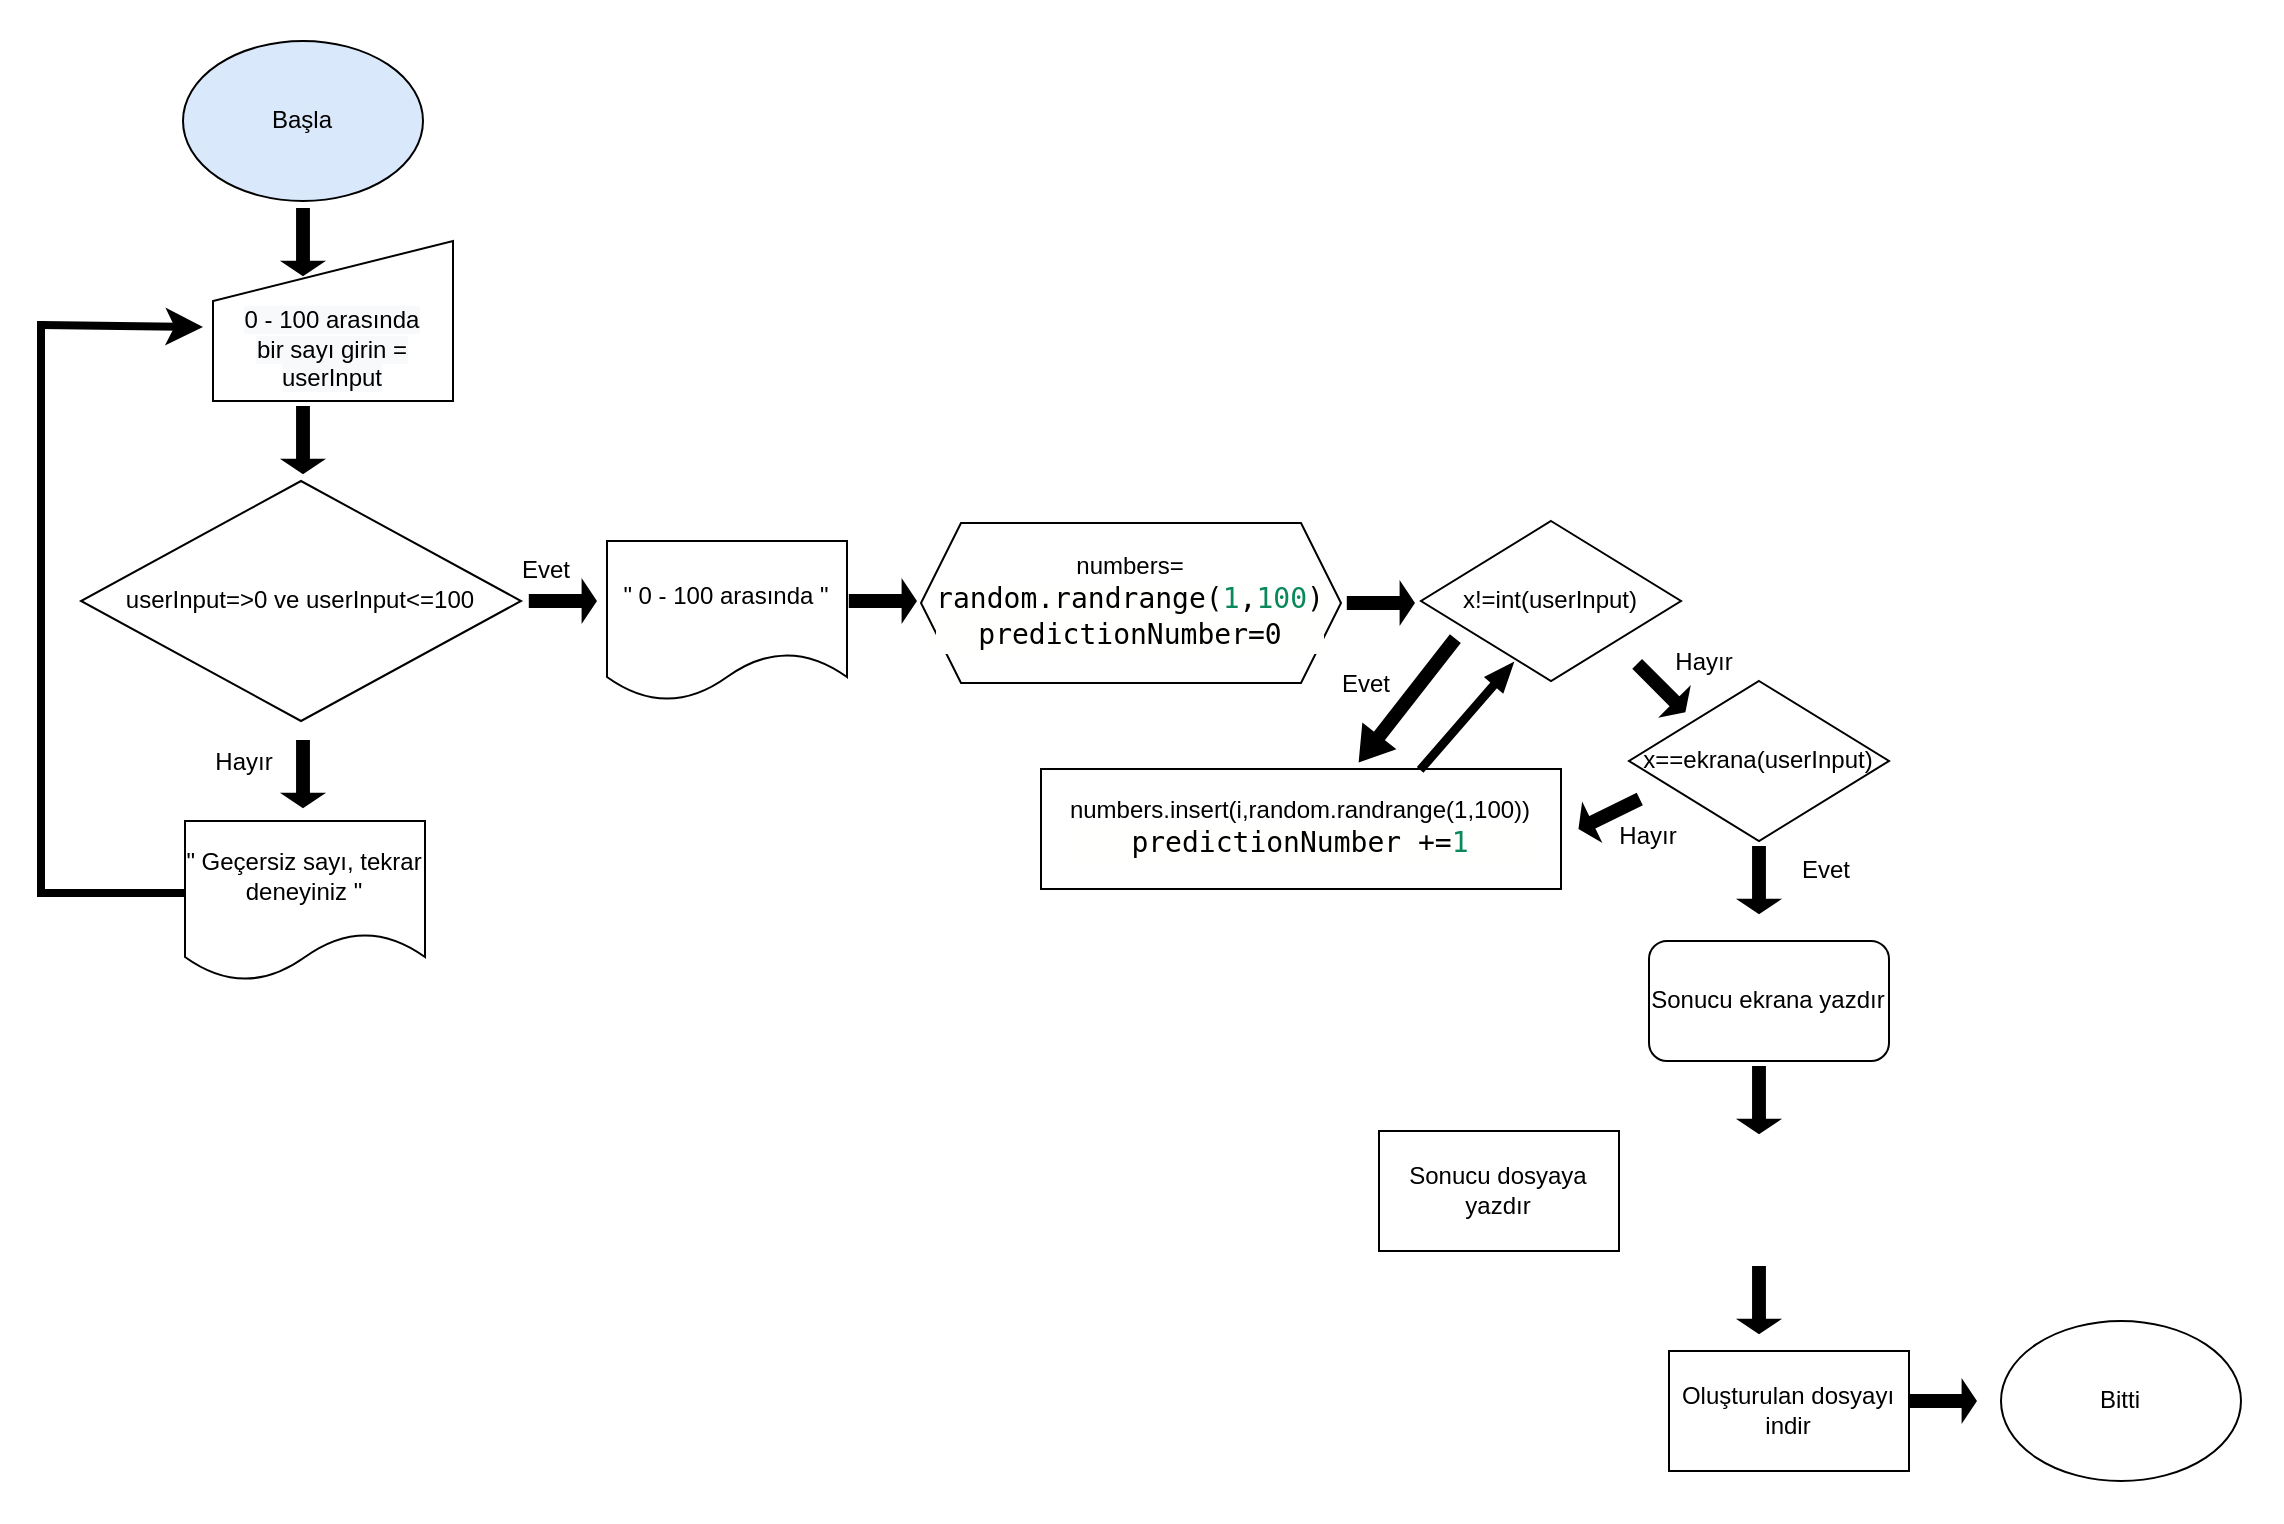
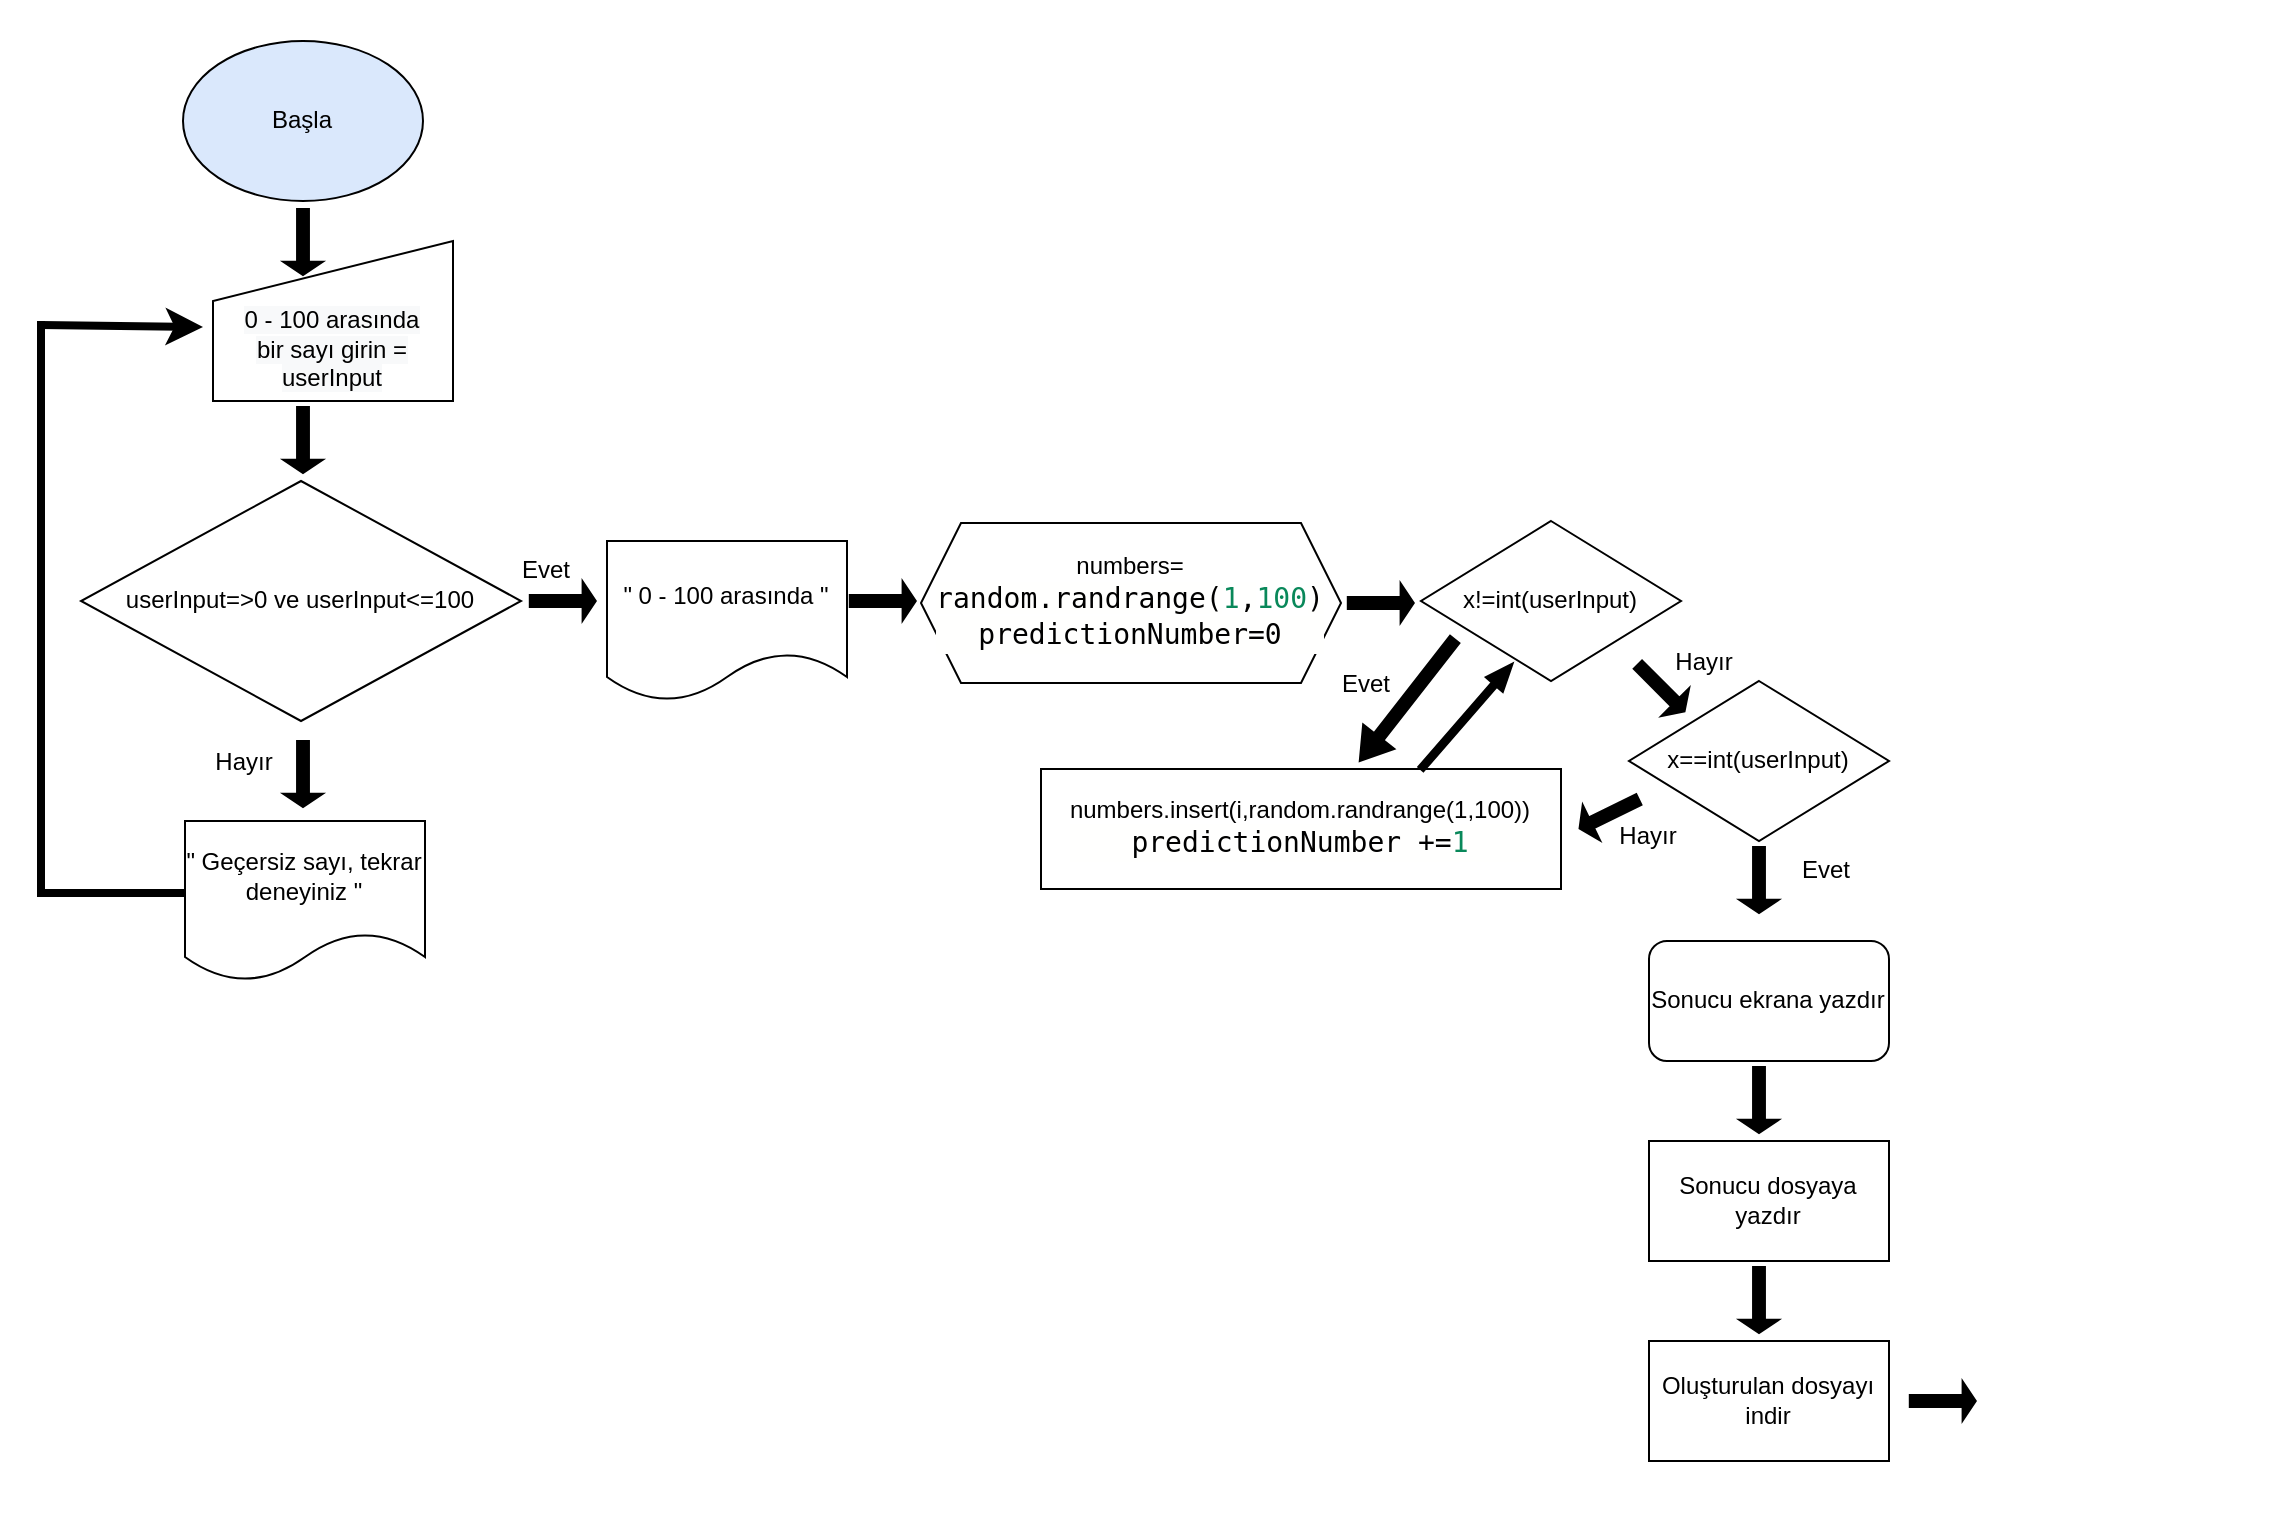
node "x==ekrana(userInput)": label "x==ekrana(userInput)" -> "x==int(userInput)"
node "Sonucu dosyaya yazdır": moved (1499, 1191) -> (1769, 1201)
node "Bitti": removed
node "Oluşturulan dosyayı indir": moved (1789, 1411) -> (1769, 1401)
